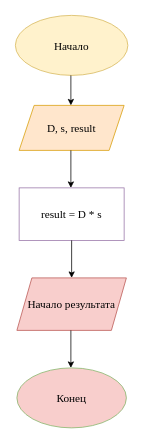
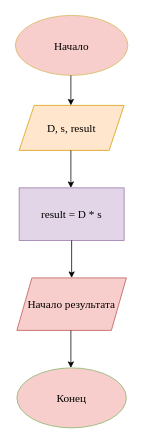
node "Начало": fillcolor #fff2cc -> #f8cecc
node "result = D * s": fillcolor #ffffff -> #e1d5e7
